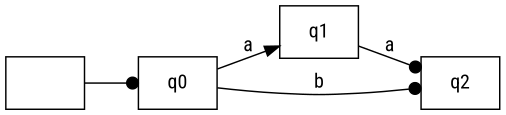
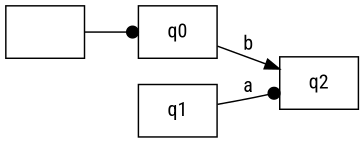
edge "q0" -> "q1": removed, label "a"
edge "q0" -> "q2": arrowhead dot -> normal
